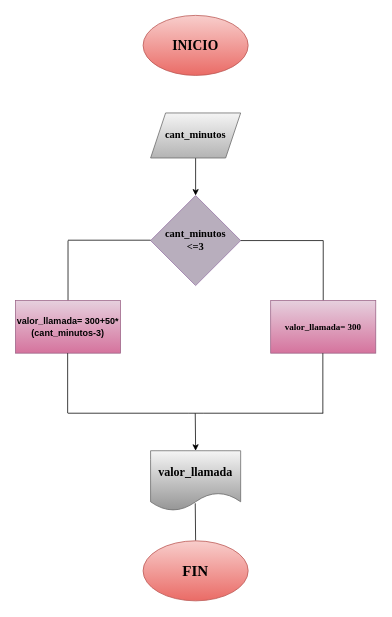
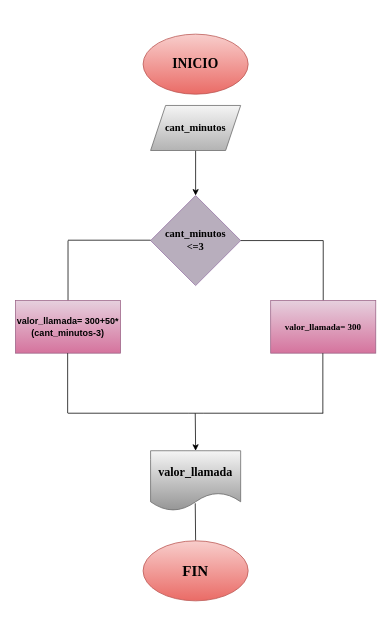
node "INICIO": moved (195, 45) -> (195, 64)
node "cant_minutos": moved (195, 135) -> (195, 128)
